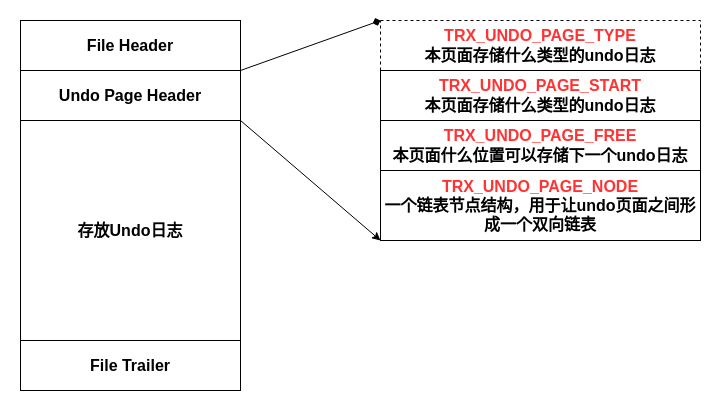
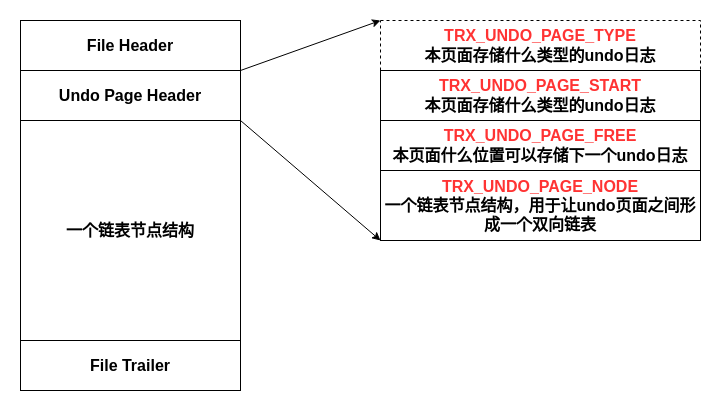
edge "Undo Page Header" -> "TRX_UNDO_PAGE_TYPE 本页面存储什么类型的undo日志": arrowhead diamond -> classic
node "存放Undo日志": label "存放Undo日志" -> "一个链表节点结构"
